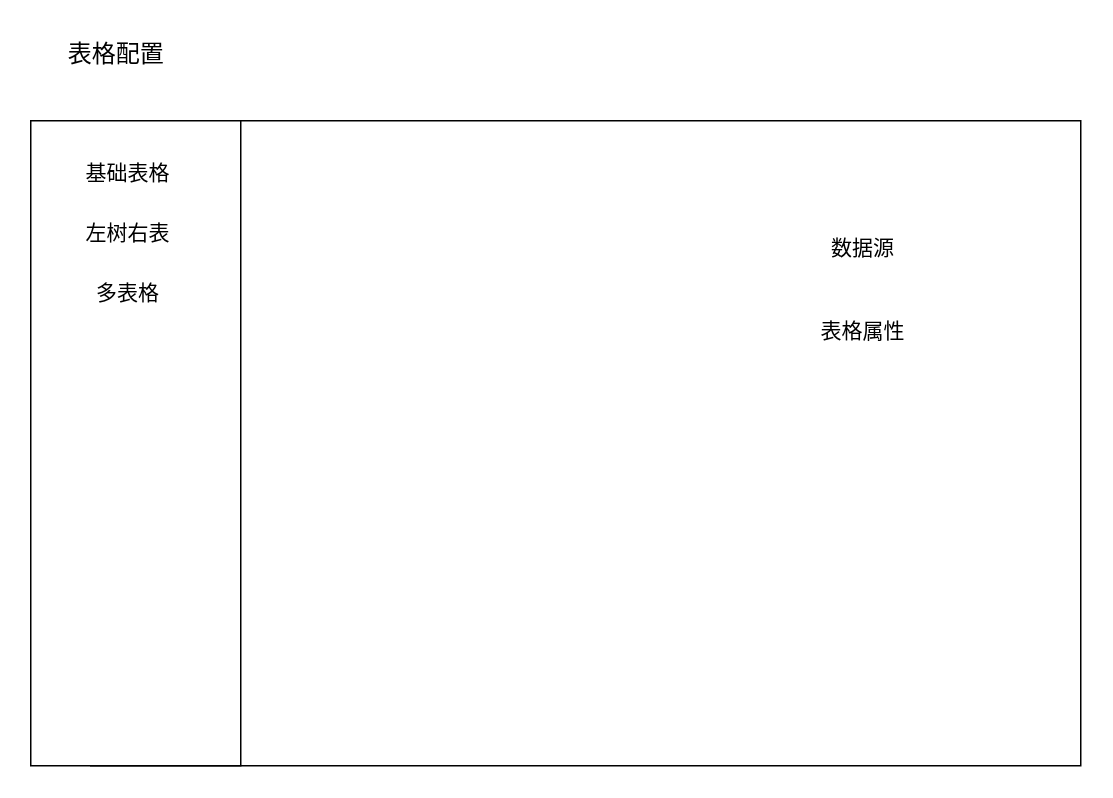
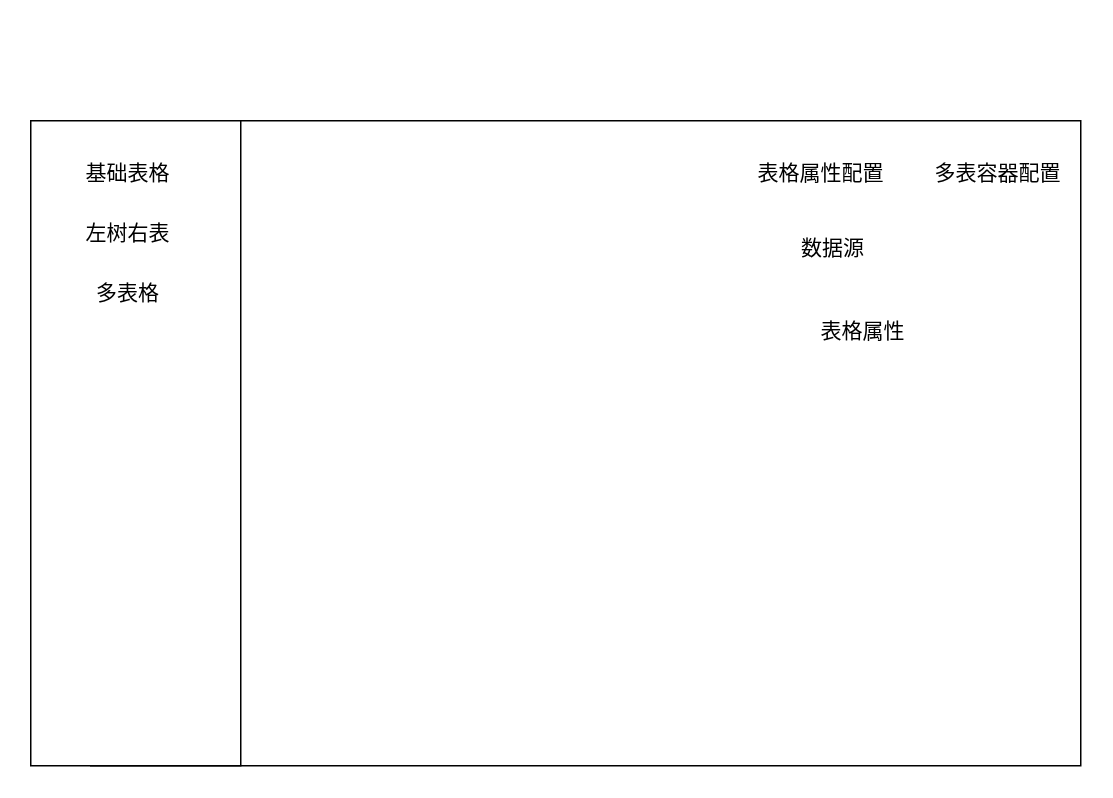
node "表格配置": removed
node "表格属性配置": added
node "多表容器配置": added
node "数据源": moved (863, 248) -> (833, 248)
